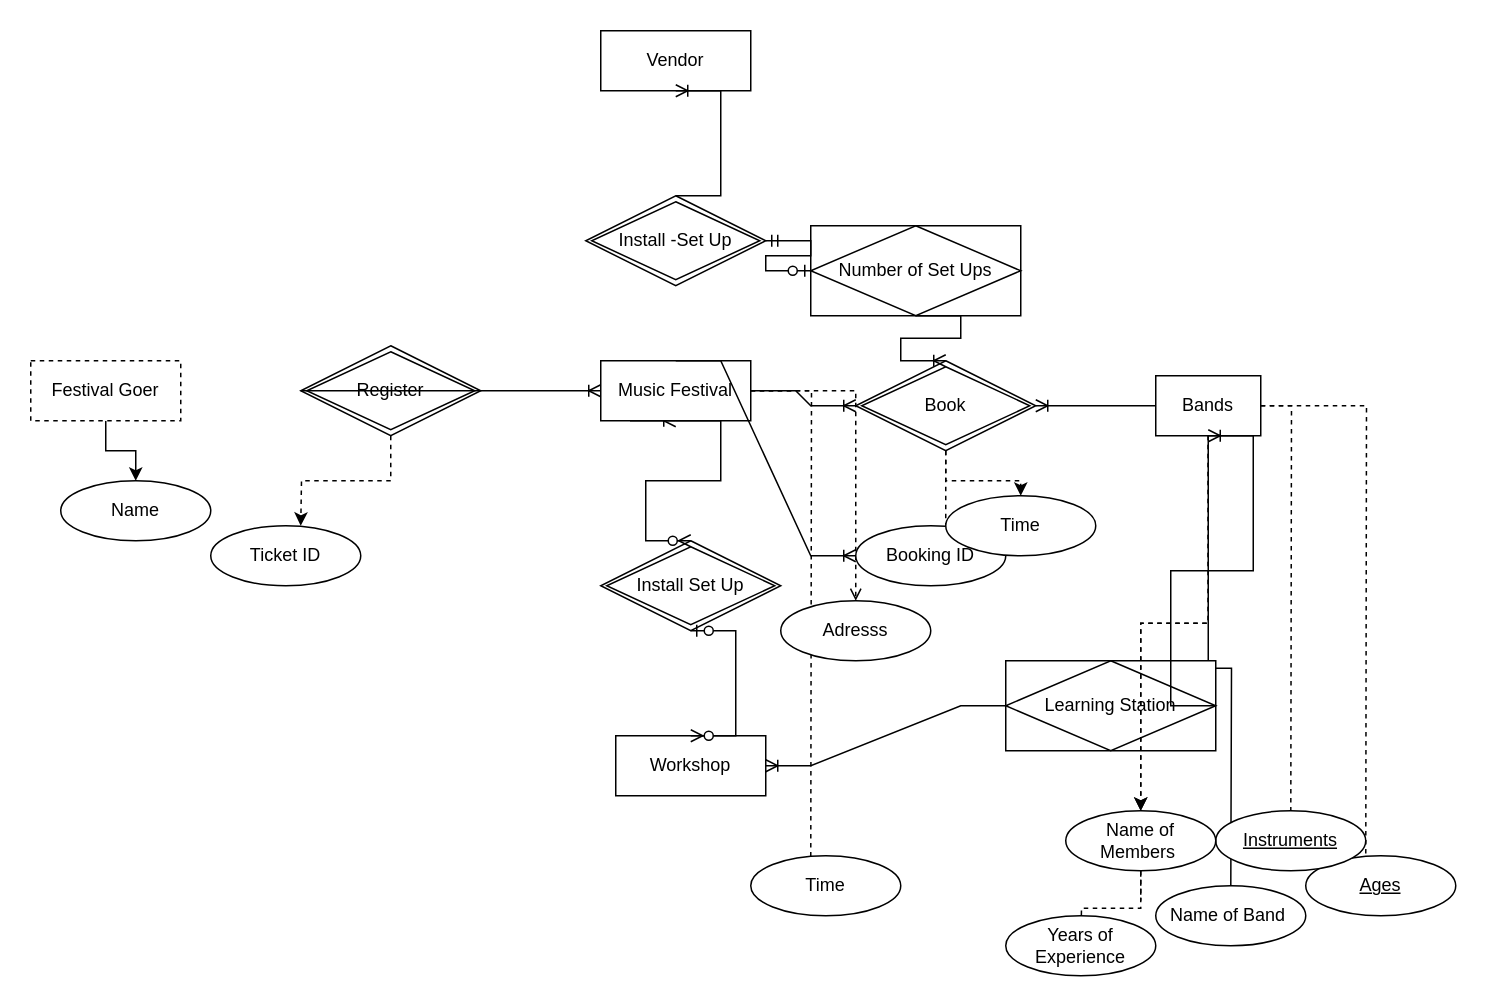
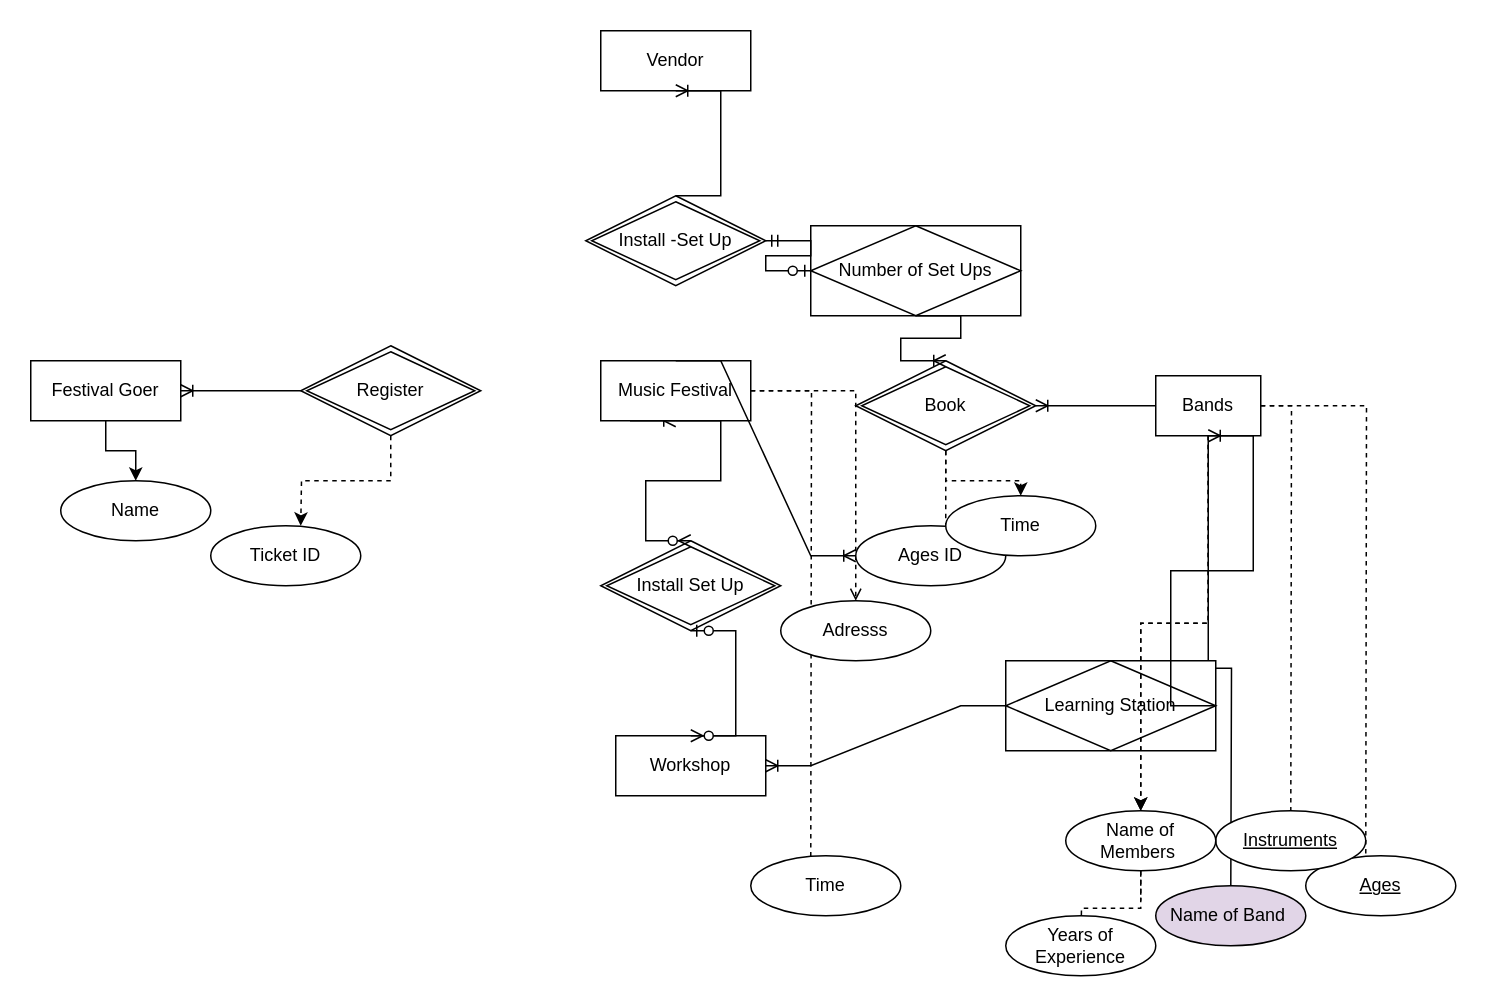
node "Festival Goer": style dashed -> solid
edge "Register" -> "Music Festival": now "Register" -> "Festival Goer"
edge "Music Festival" -> "Book": removed
node "Booking ID": label "Booking ID" -> "Ages ID"
node "Name of Band": fillcolor #ffffff -> #e1d5e7
